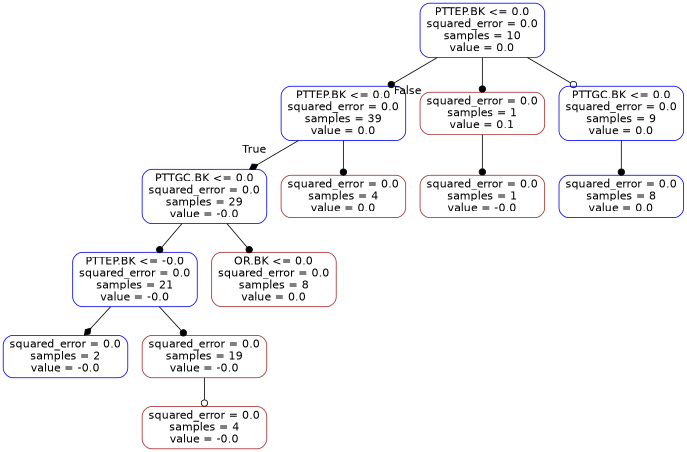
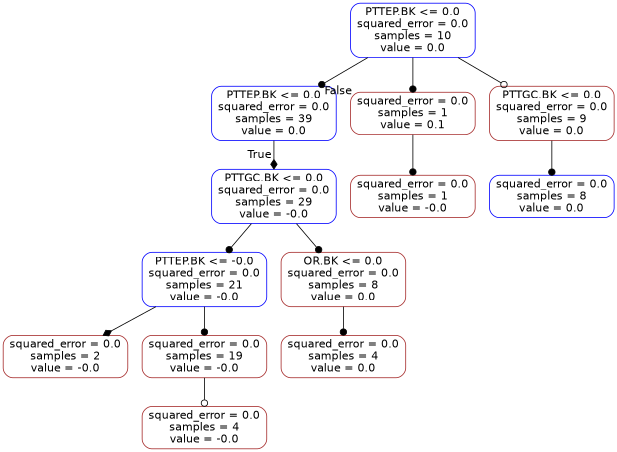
node "PTTGC.BK <= 0.0 squared_error = 0.0 samples = 9 value = 0.0": color blue -> brown
edge "PTTEP.BK <= 0.0 squared_error = 0.0 samples = 39 value = 0.0" -> "squared_error = 0.0 samples = 4 value = 0.0": now "OR.BK <= 0.0 squared_error = 0.0 samples = 8 value = 0.0" -> "squared_error = 0.0 samples = 4 value = 0.0"
node "squared_error = 0.0 samples = 2 value = -0.0": color blue -> brown
